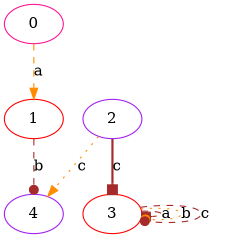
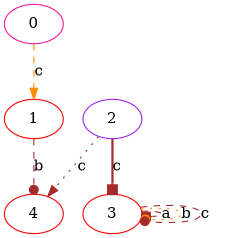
edge "0" -> "1": label "a" -> "c"
edge "2" -> "4": color darkorange -> brown
node "4": color purple -> red
